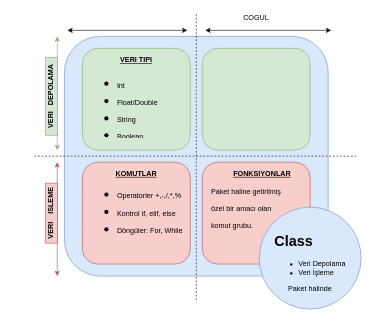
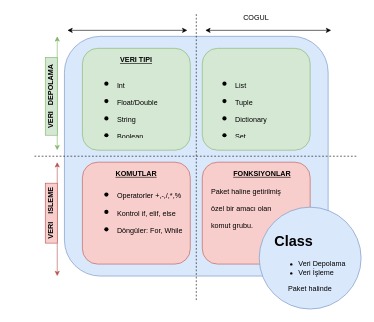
node "List Tuple Dictionary Set": added
